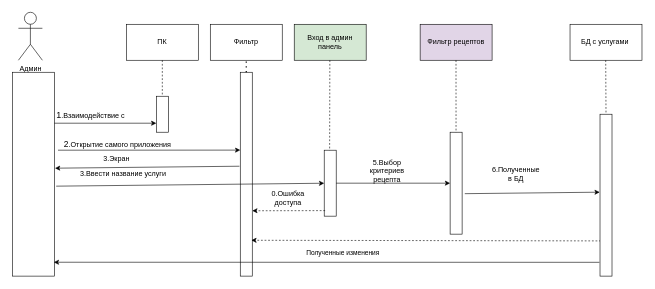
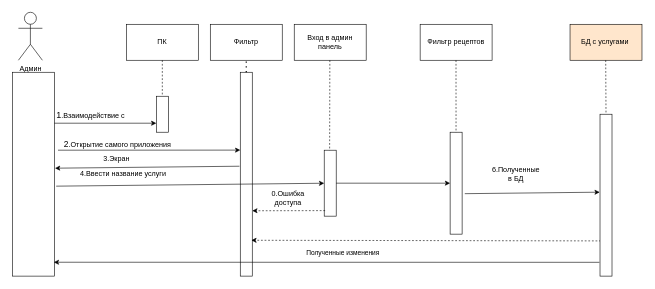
node "Вход в админ панель": fillcolor #d5e8d4 -> #ffffff
node "Фильтр рецептов": fillcolor #e1d5e7 -> #ffffff
node "БД с услугами": fillcolor #ffffff -> #ffe6cc
node "5.Выбор критериев рецепта": removed
node "3.Ввести название услуги": label "3.Ввести название услуги" -> "4.Ввести название услуги"
